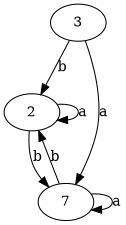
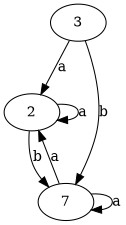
edge "3" -> "2": label "b" -> "a"
edge "3" -> "7": label "a" -> "b"
edge "7" -> "2": label "b" -> "a"
